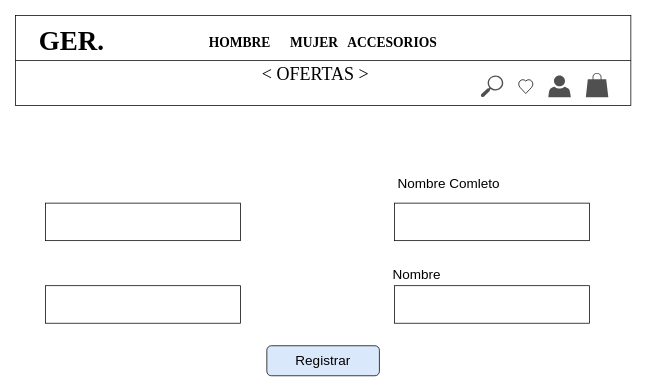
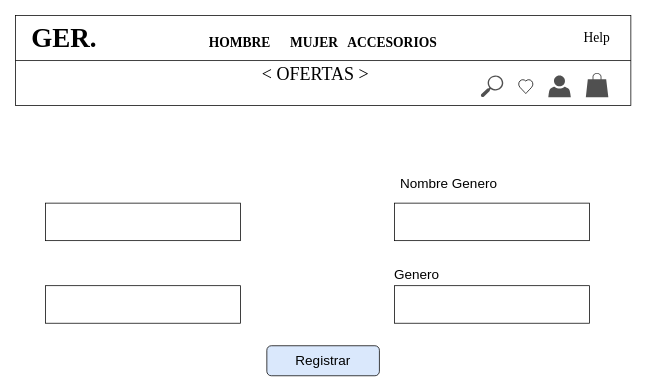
node "Help": added
node "GER.": moved (72, 42) -> (64, 38)
node "Nombre Comleto": label "Nombre Comleto" -> "Nombre Genero"
node "Nombre": label "Nombre" -> "Genero"
